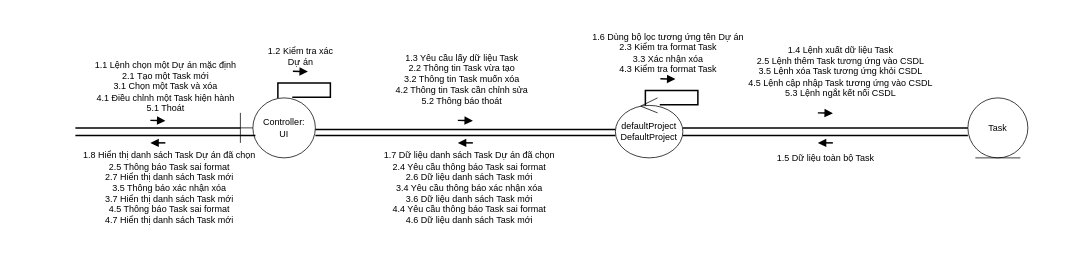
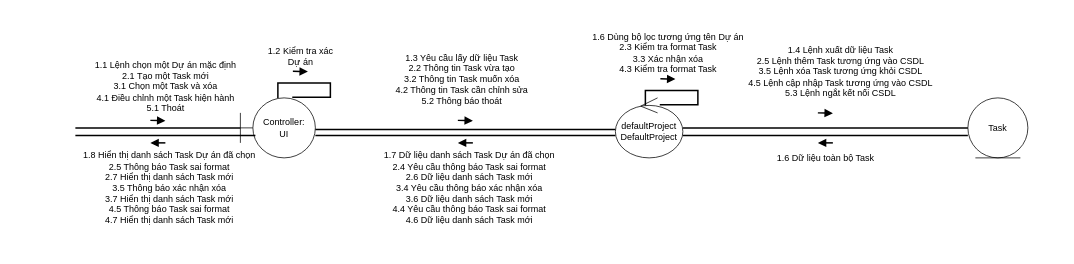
node "1.5 Dữ liệu toàn bộ Task": label "1.5 Dữ liệu toàn bộ Task" -> "1.6 Dữ liệu toàn bộ Task"
